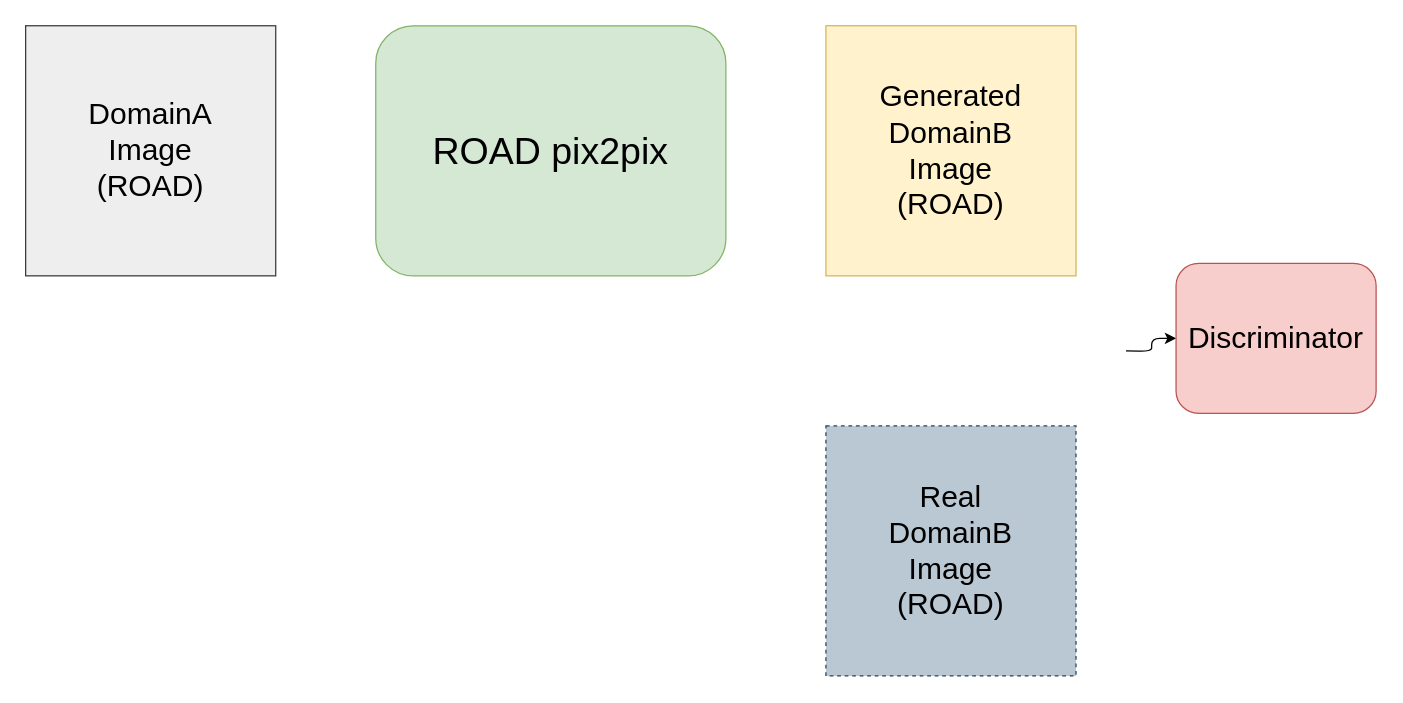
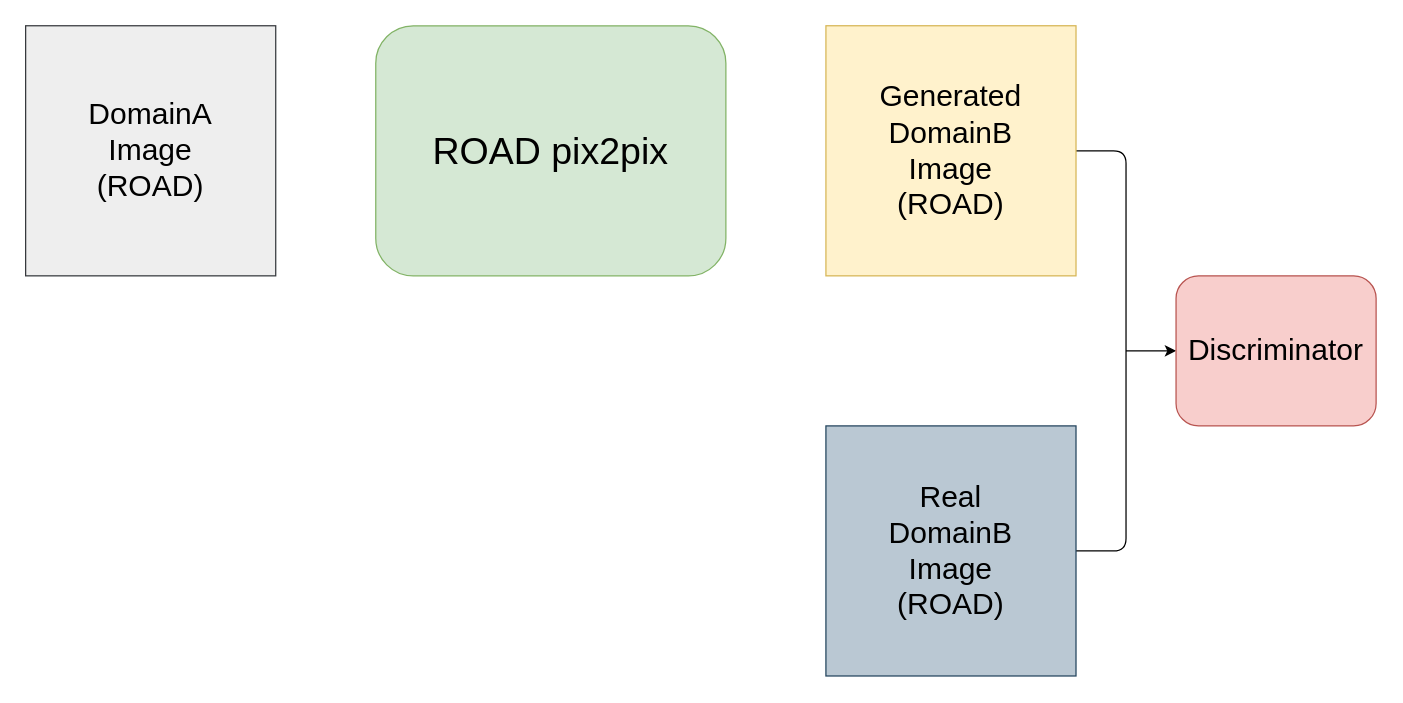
node "Discriminator": moved (1276, 338) -> (1276, 351)
edge "Generated DomainB Image (ROAD)" -- "Real DomainB Image (ROAD)": added
node "Real DomainB Image (ROAD)": style dashed -> solid
